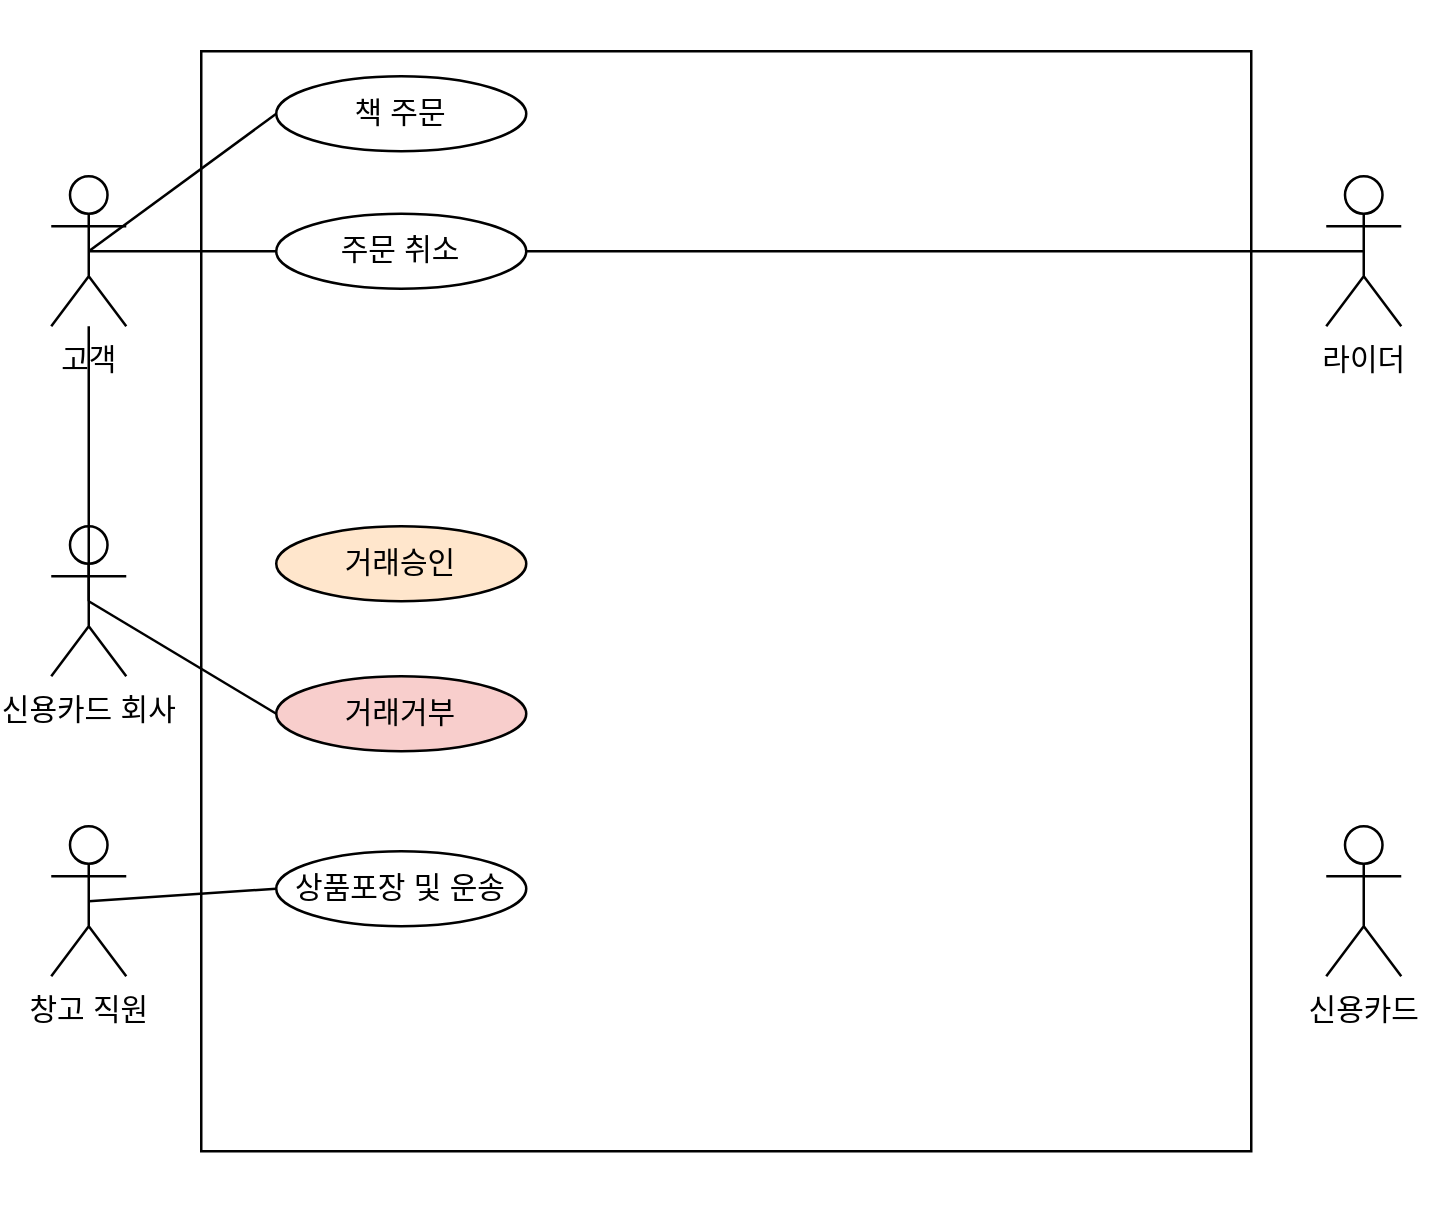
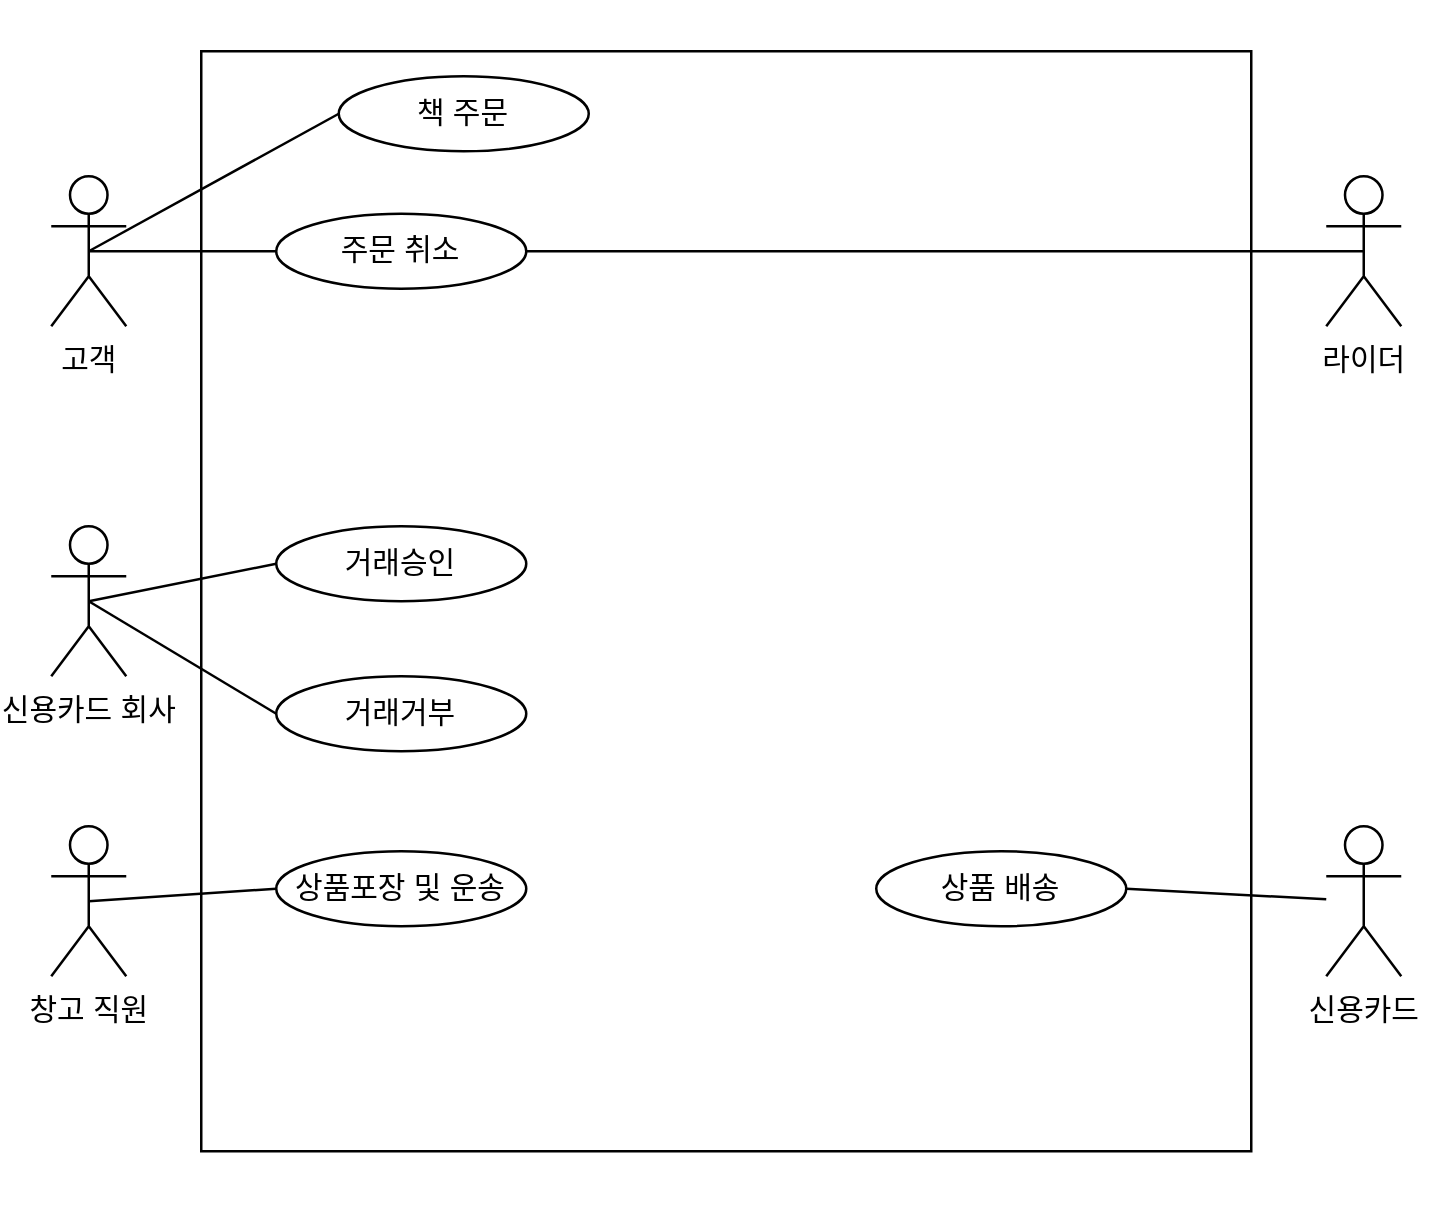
node "책 주문": moved (401, 114) -> (464, 114)
edge "고객" -- "신용카드 회사": now "거래승인" -- "신용카드 회사"
node "거래승인": fillcolor #ffe6cc -> #ffffff
node "거래거부": fillcolor #f8cecc -> #ffffff
node "상품 배송": added
edge "상품 배송" -- "신용카드": added
